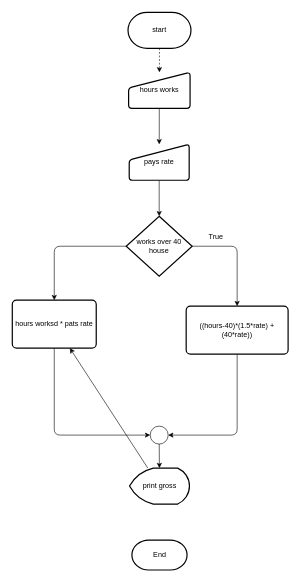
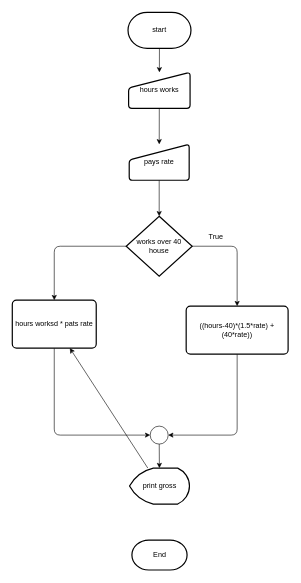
edge "start" -> "hours works": style dashed -> solid
